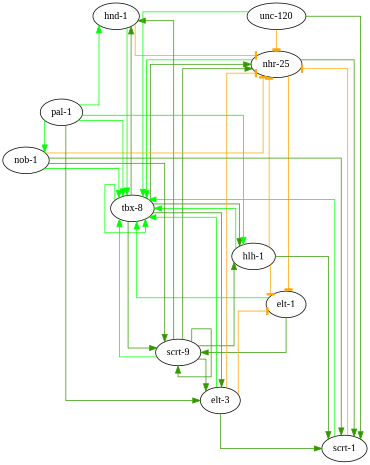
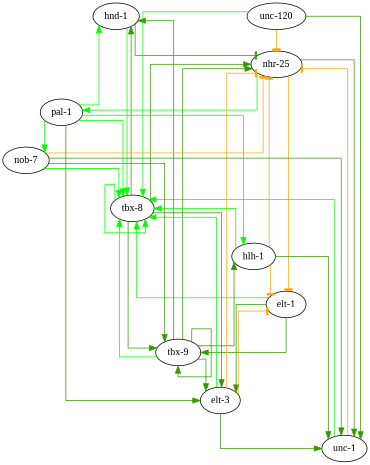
edge "hnd-1" -> "nhr-25": color orange -> #339900
edge "nhr-25" -> "tbx-8": now "nhr-25" -> "pal-1"
node "nob-1": label "nob-1" -> "nob-7"
edge "tbx-8" -> "hlh-1": removed
edge "elt-1" -> "elt-3": added
node "scrt-9": label "scrt-9" -> "tbx-9"
node "scrt-1": label "scrt-1" -> "unc-1"
